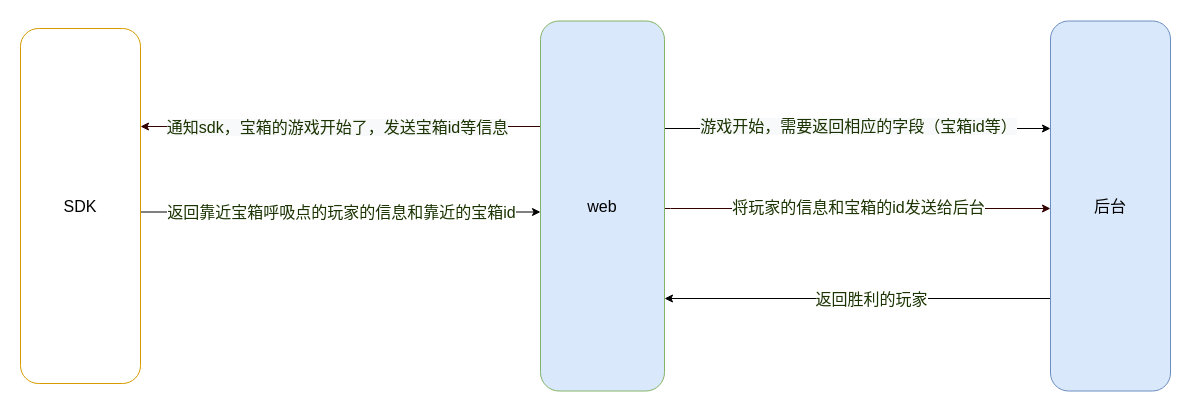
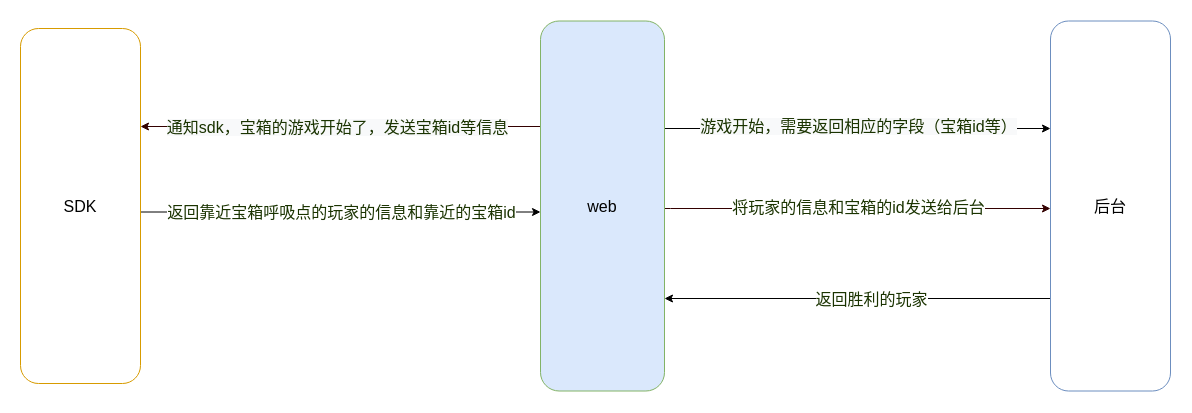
node "后台": fillcolor #dae8fc -> #ffffff
